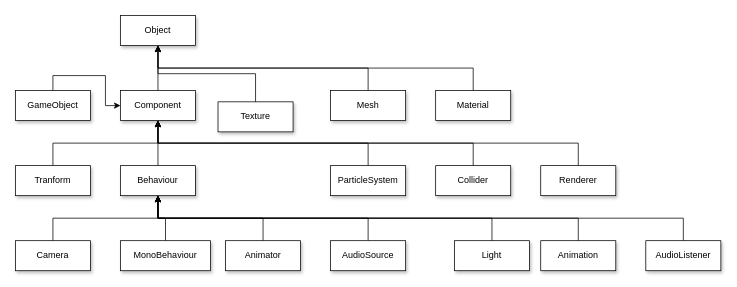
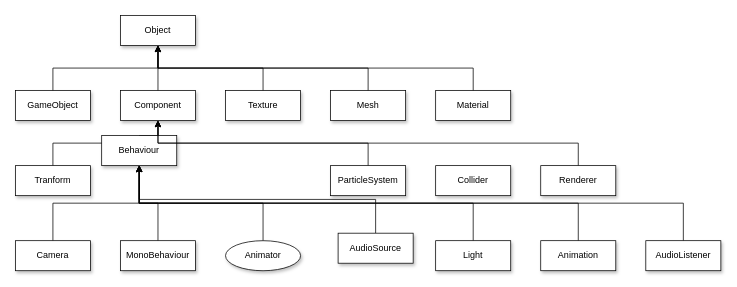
edge "GameObject" -> "Component": now "GameObject" -> "Object"
node "Texture": moved (255, 117) -> (263, 105)
edge "Collider" -> "Component": removed
node "Behaviour": moved (158, 180) -> (139, 150)
node "MonoBehaviour": size 90x30 -> 75x30
node "Animator": shape rectangle -> ellipse
node "AudioSource": moved (368, 255) -> (375, 248)
node "Light": moved (492, 255) -> (473, 255)
